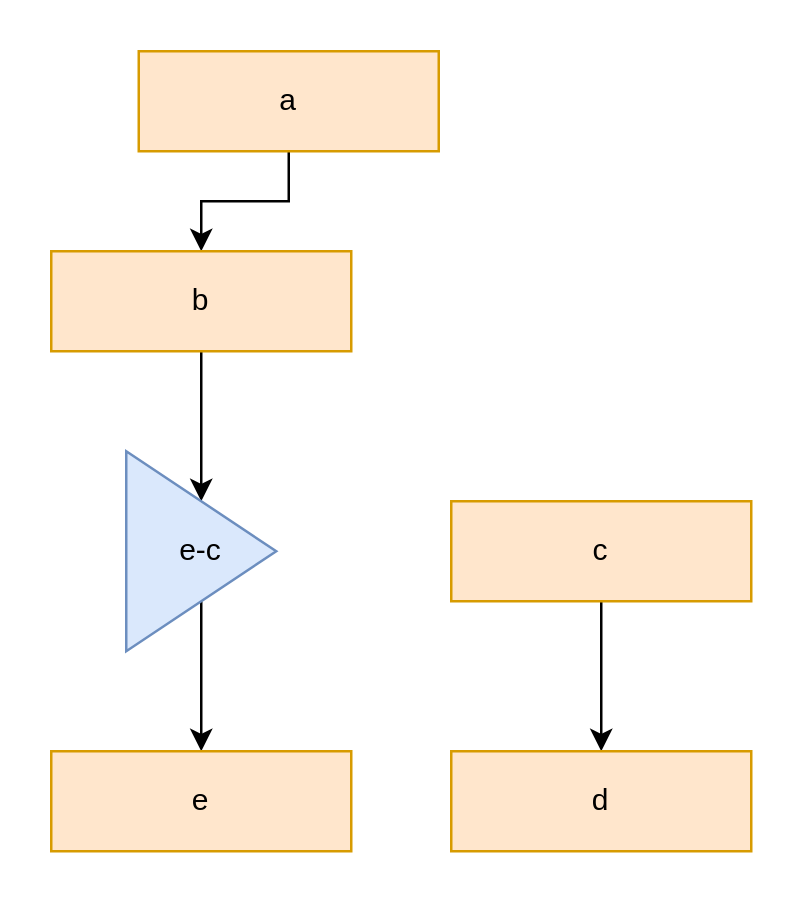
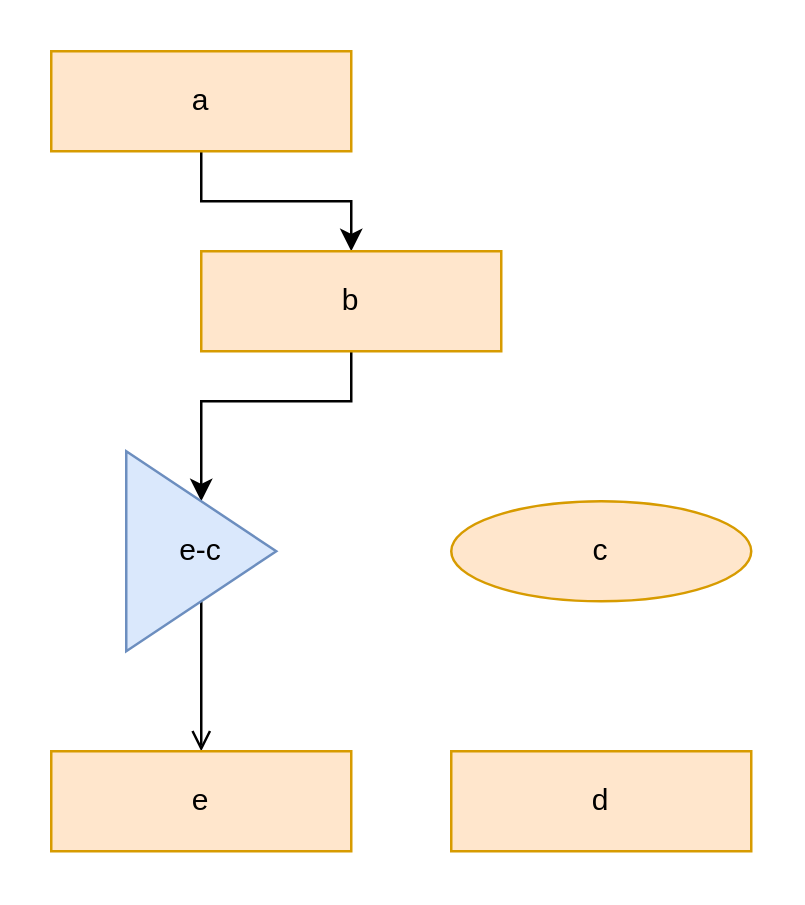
node "a": moved (289, 101) -> (201, 101)
node "b": moved (201, 301) -> (351, 301)
node "c": shape rectangle -> ellipse
edge "c" -> "d": removed
edge "e-c" -> "e": arrowhead classic -> open
